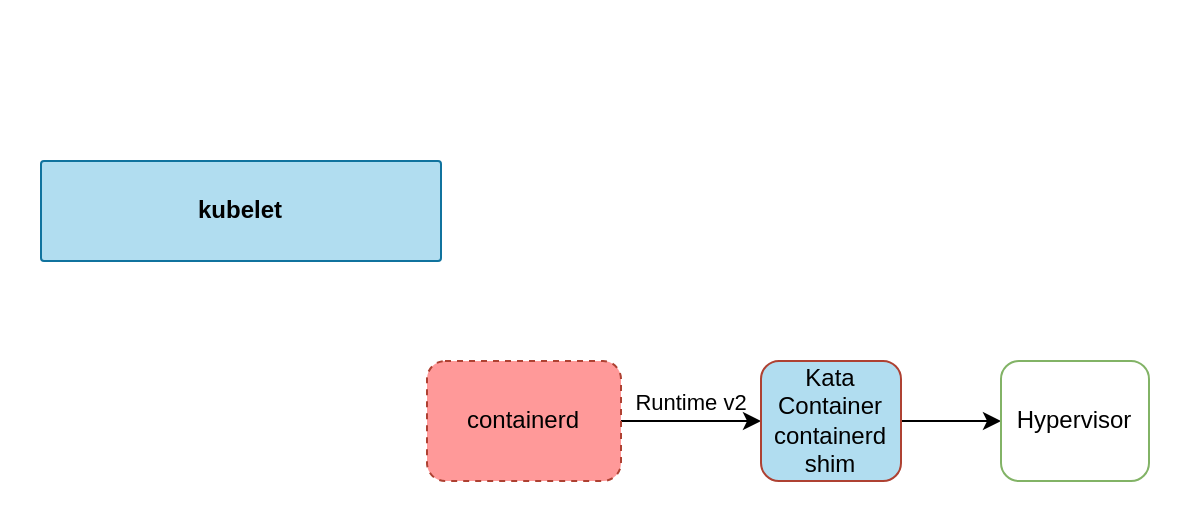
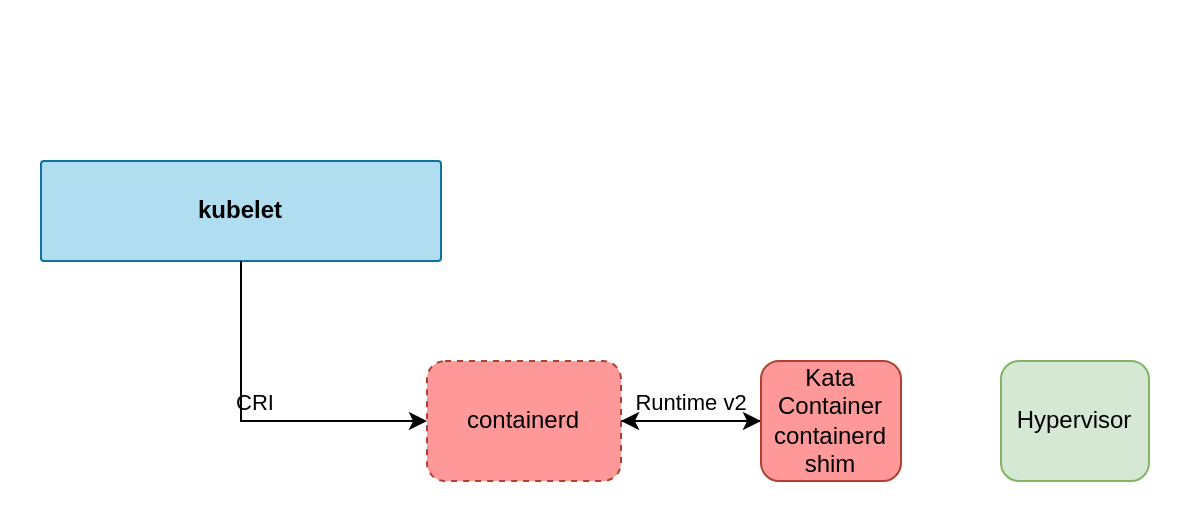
edge "kubelet" -> "containerd": added, label "CRI"
node "Kata Container containerd shim": fillcolor #b1ddf0 -> #ff9999
edge "Kata Container containerd shim" -> "Hypervisor": now "Kata Container containerd shim" -> "containerd"
node "Hypervisor": fillcolor #ffffff -> #d5e8d4
